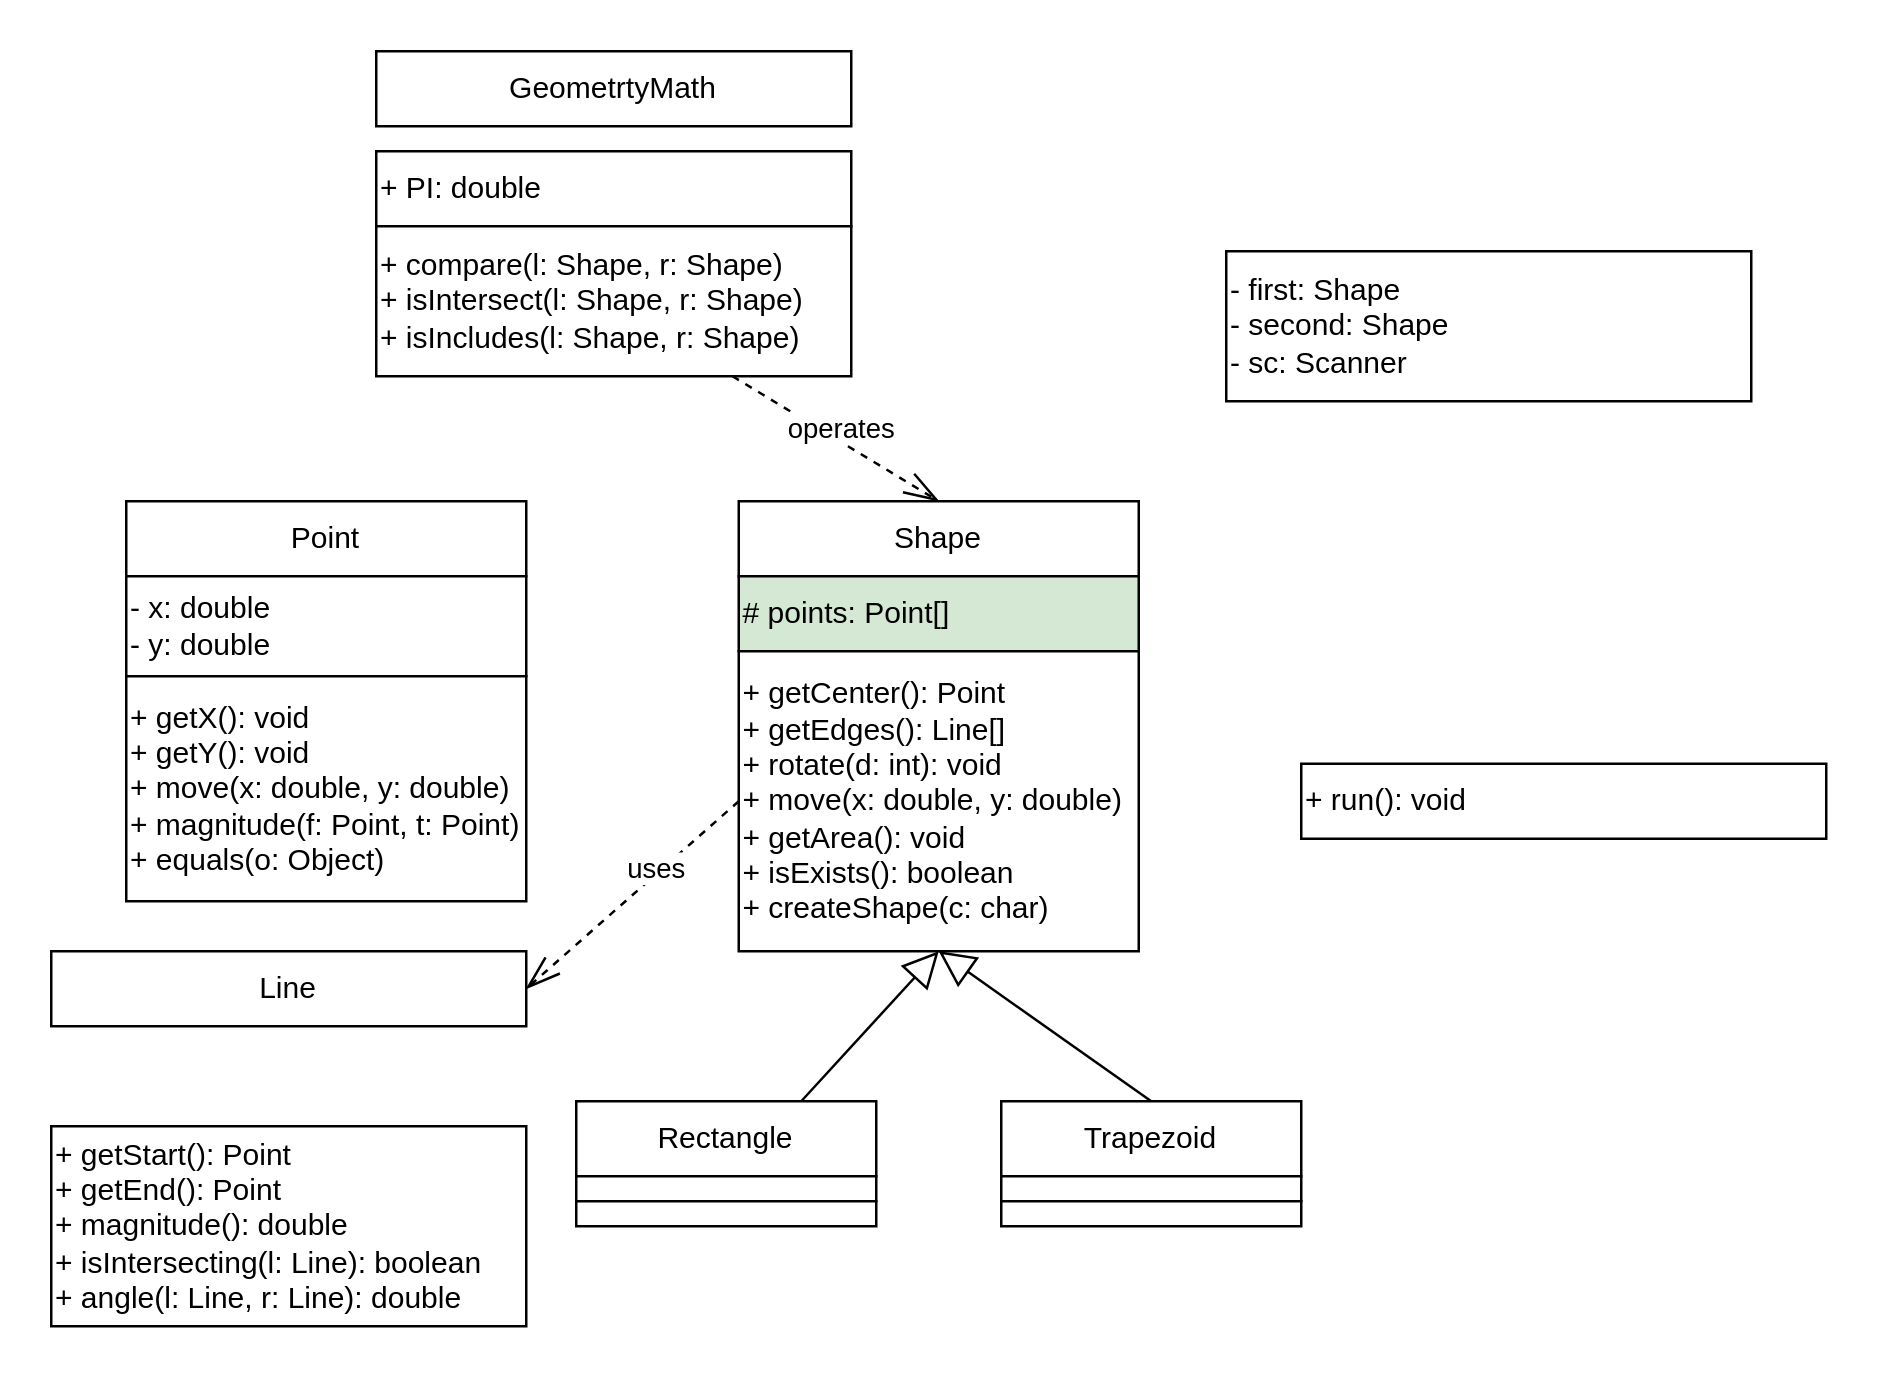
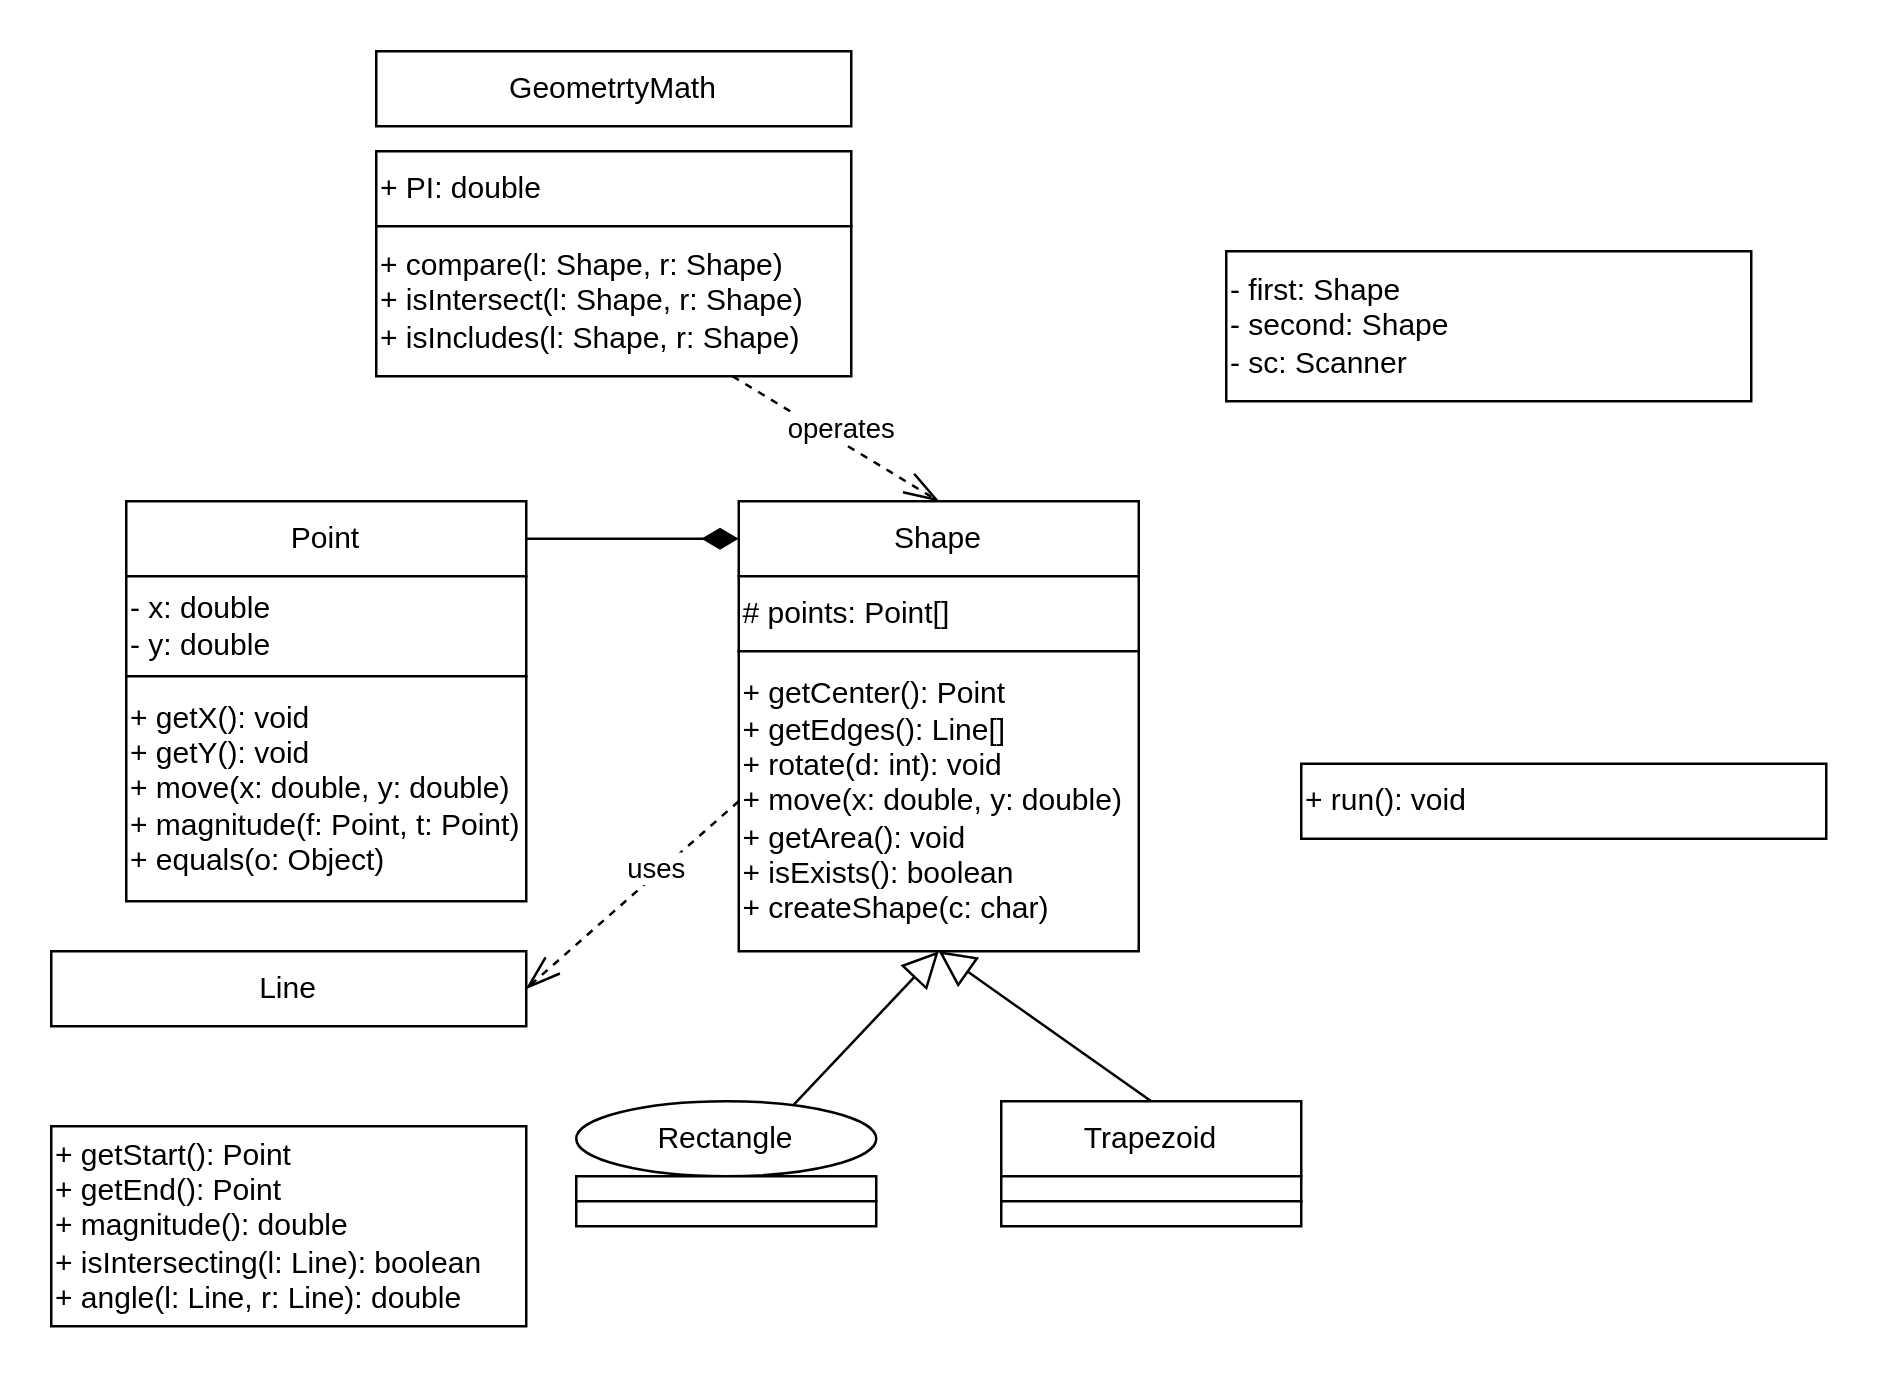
edge "Point" -> "- x: double - y: double": now "Point" -> "Shape"
node "# points: Point[]": fillcolor #d5e8d4 -> #ffffff
node "Rectangle": shape rectangle -> ellipse
